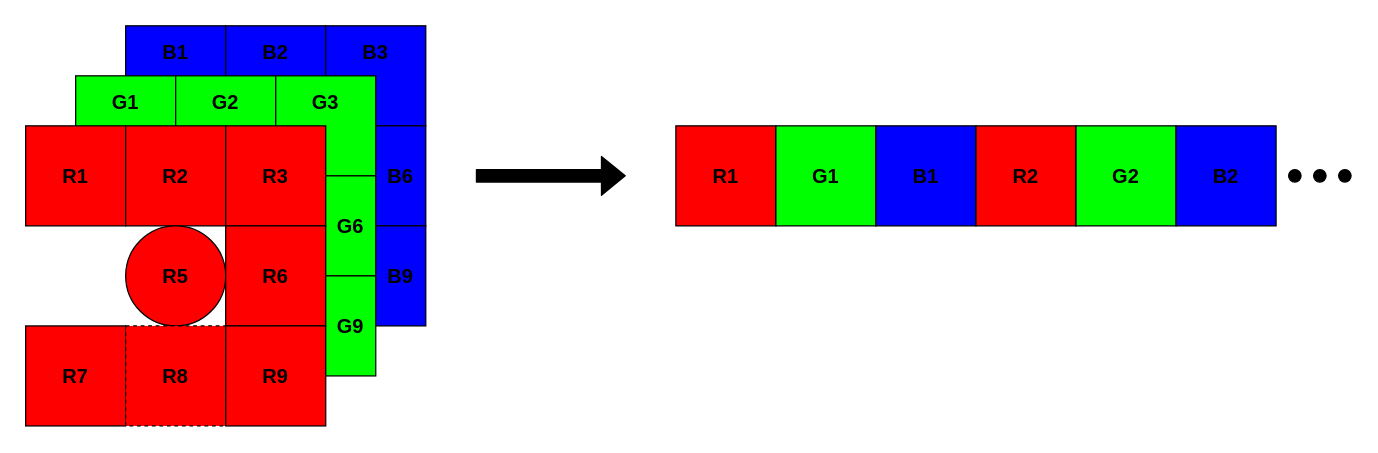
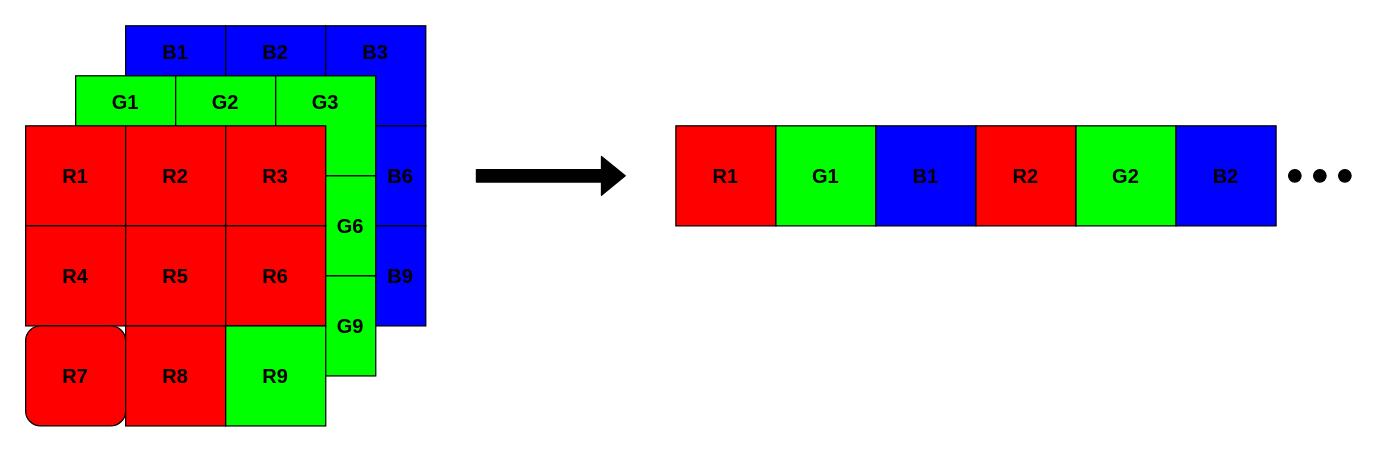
node "R4": added
node "R5": shape ellipse -> rectangle
node "R7": shape rectangle -> rounded rectangle
node "R8": style dashed -> solid
node "R9": fillcolor #ff0000 -> #00ff00
